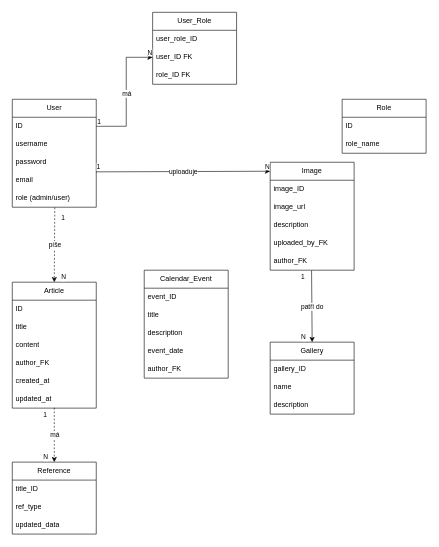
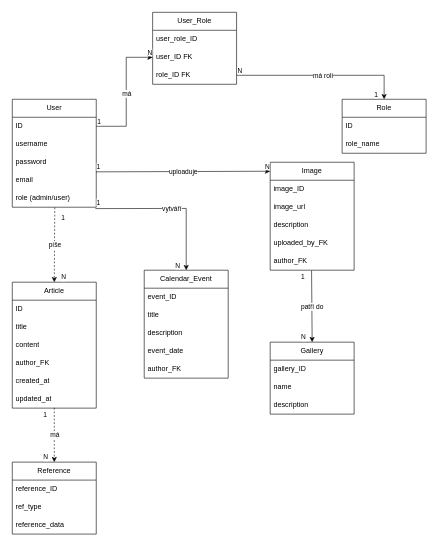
edge "role_ID FK" -> "Role": added, labels "N", "má roli", "1"
edge "role (admin/user)" -> "Calendar_Event": added, labels "1", "vytváří", "N"
node "title_ID": label "title_ID" -> "reference_ID"
node "updated_data": label "updated_data" -> "reference_data"
